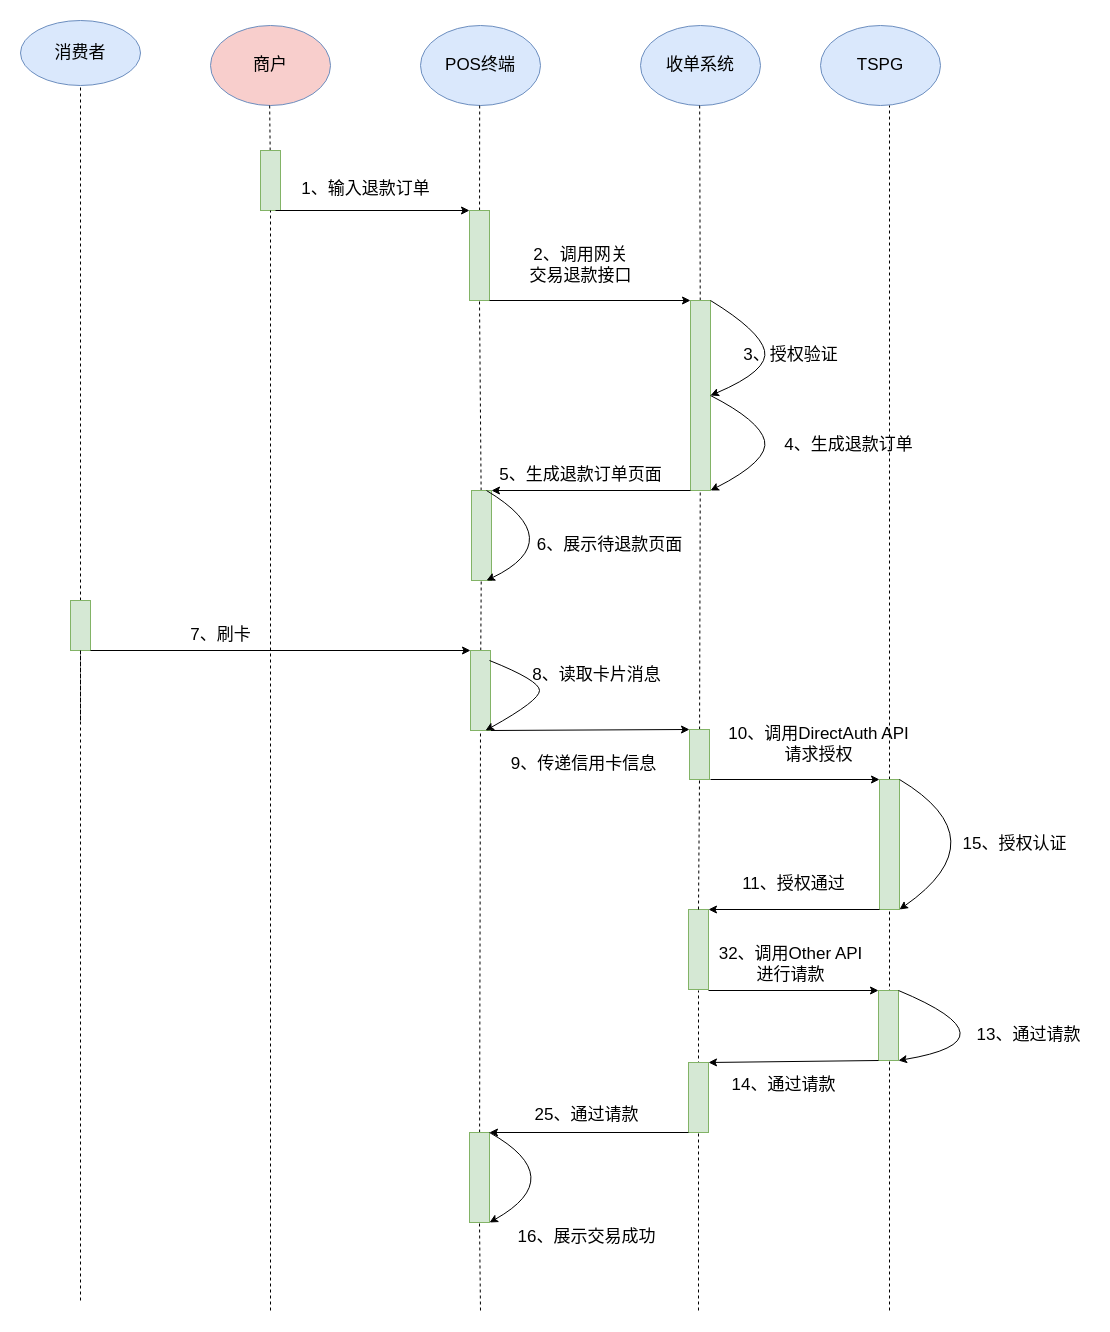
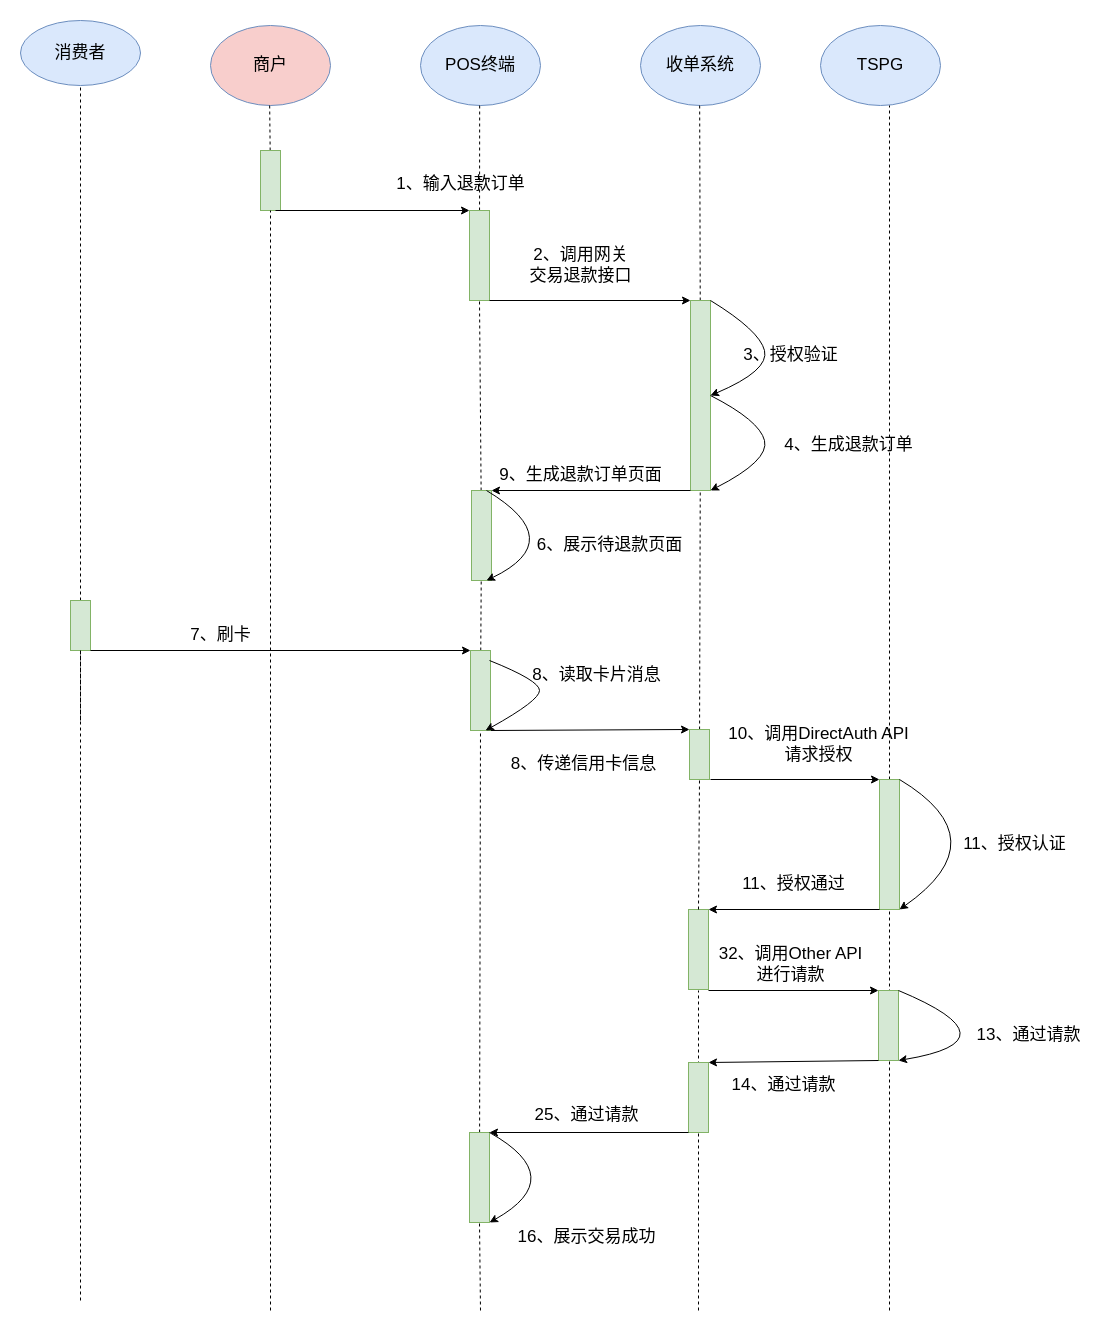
node "1、输入退款订单": moved (366, 190) -> (461, 185)
node "5、生成退款订单页面": label "5、生成退款订单页面" -> "9、生成退款订单页面"
node "9、传递信用卡信息": label "9、传递信用卡信息" -> "8、传递信用卡信息"
node "15、授权认证": label "15、授权认证" -> "11、授权认证"
